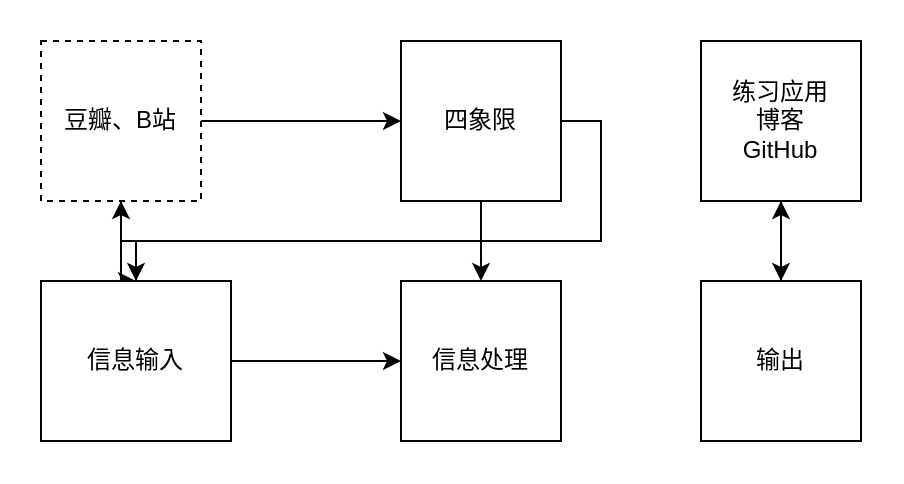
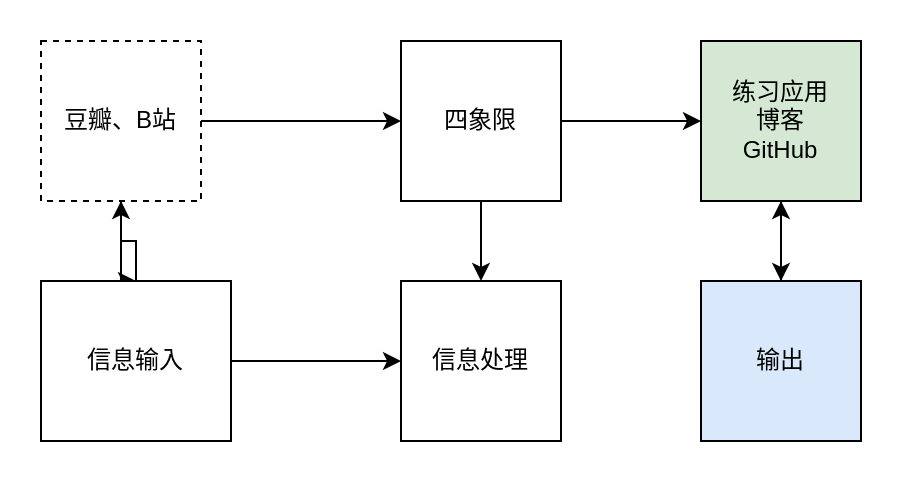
node "练习应用 博客 GitHub": fillcolor #ffffff -> #d5e8d4
edge "四象限" -> "信息输入": now "四象限" -> "练习应用 博客 GitHub"
node "输出": fillcolor #ffffff -> #dae8fc
